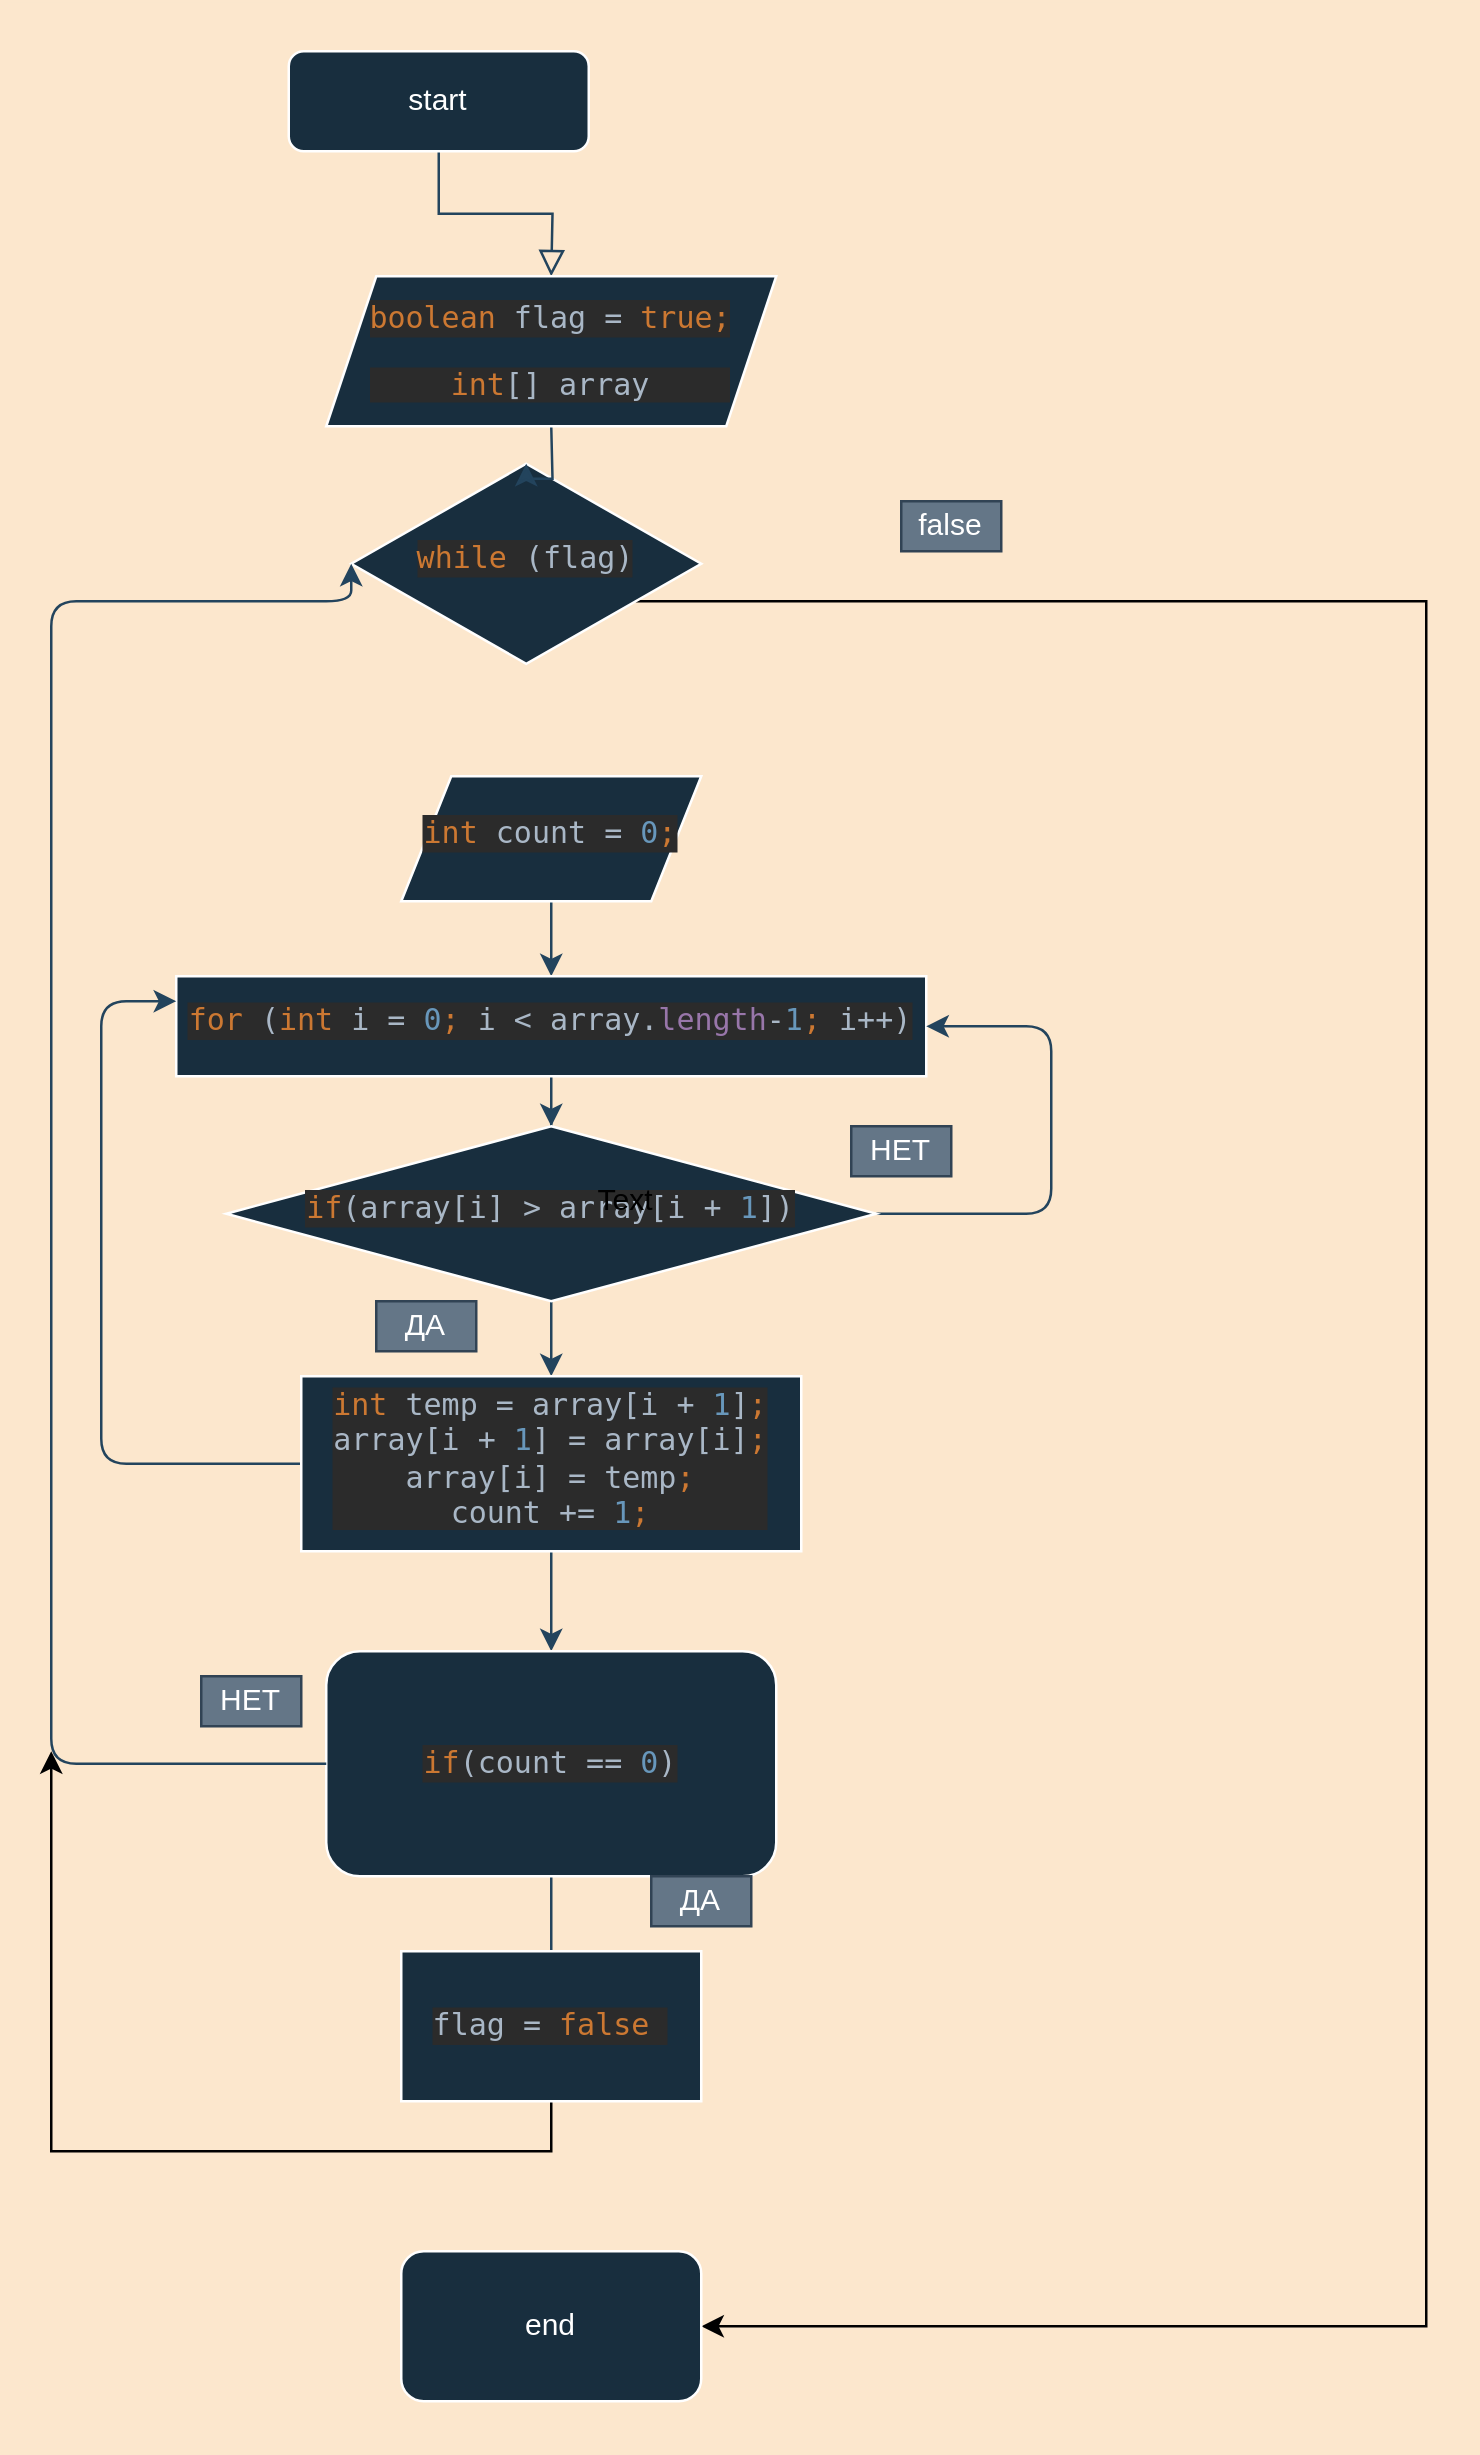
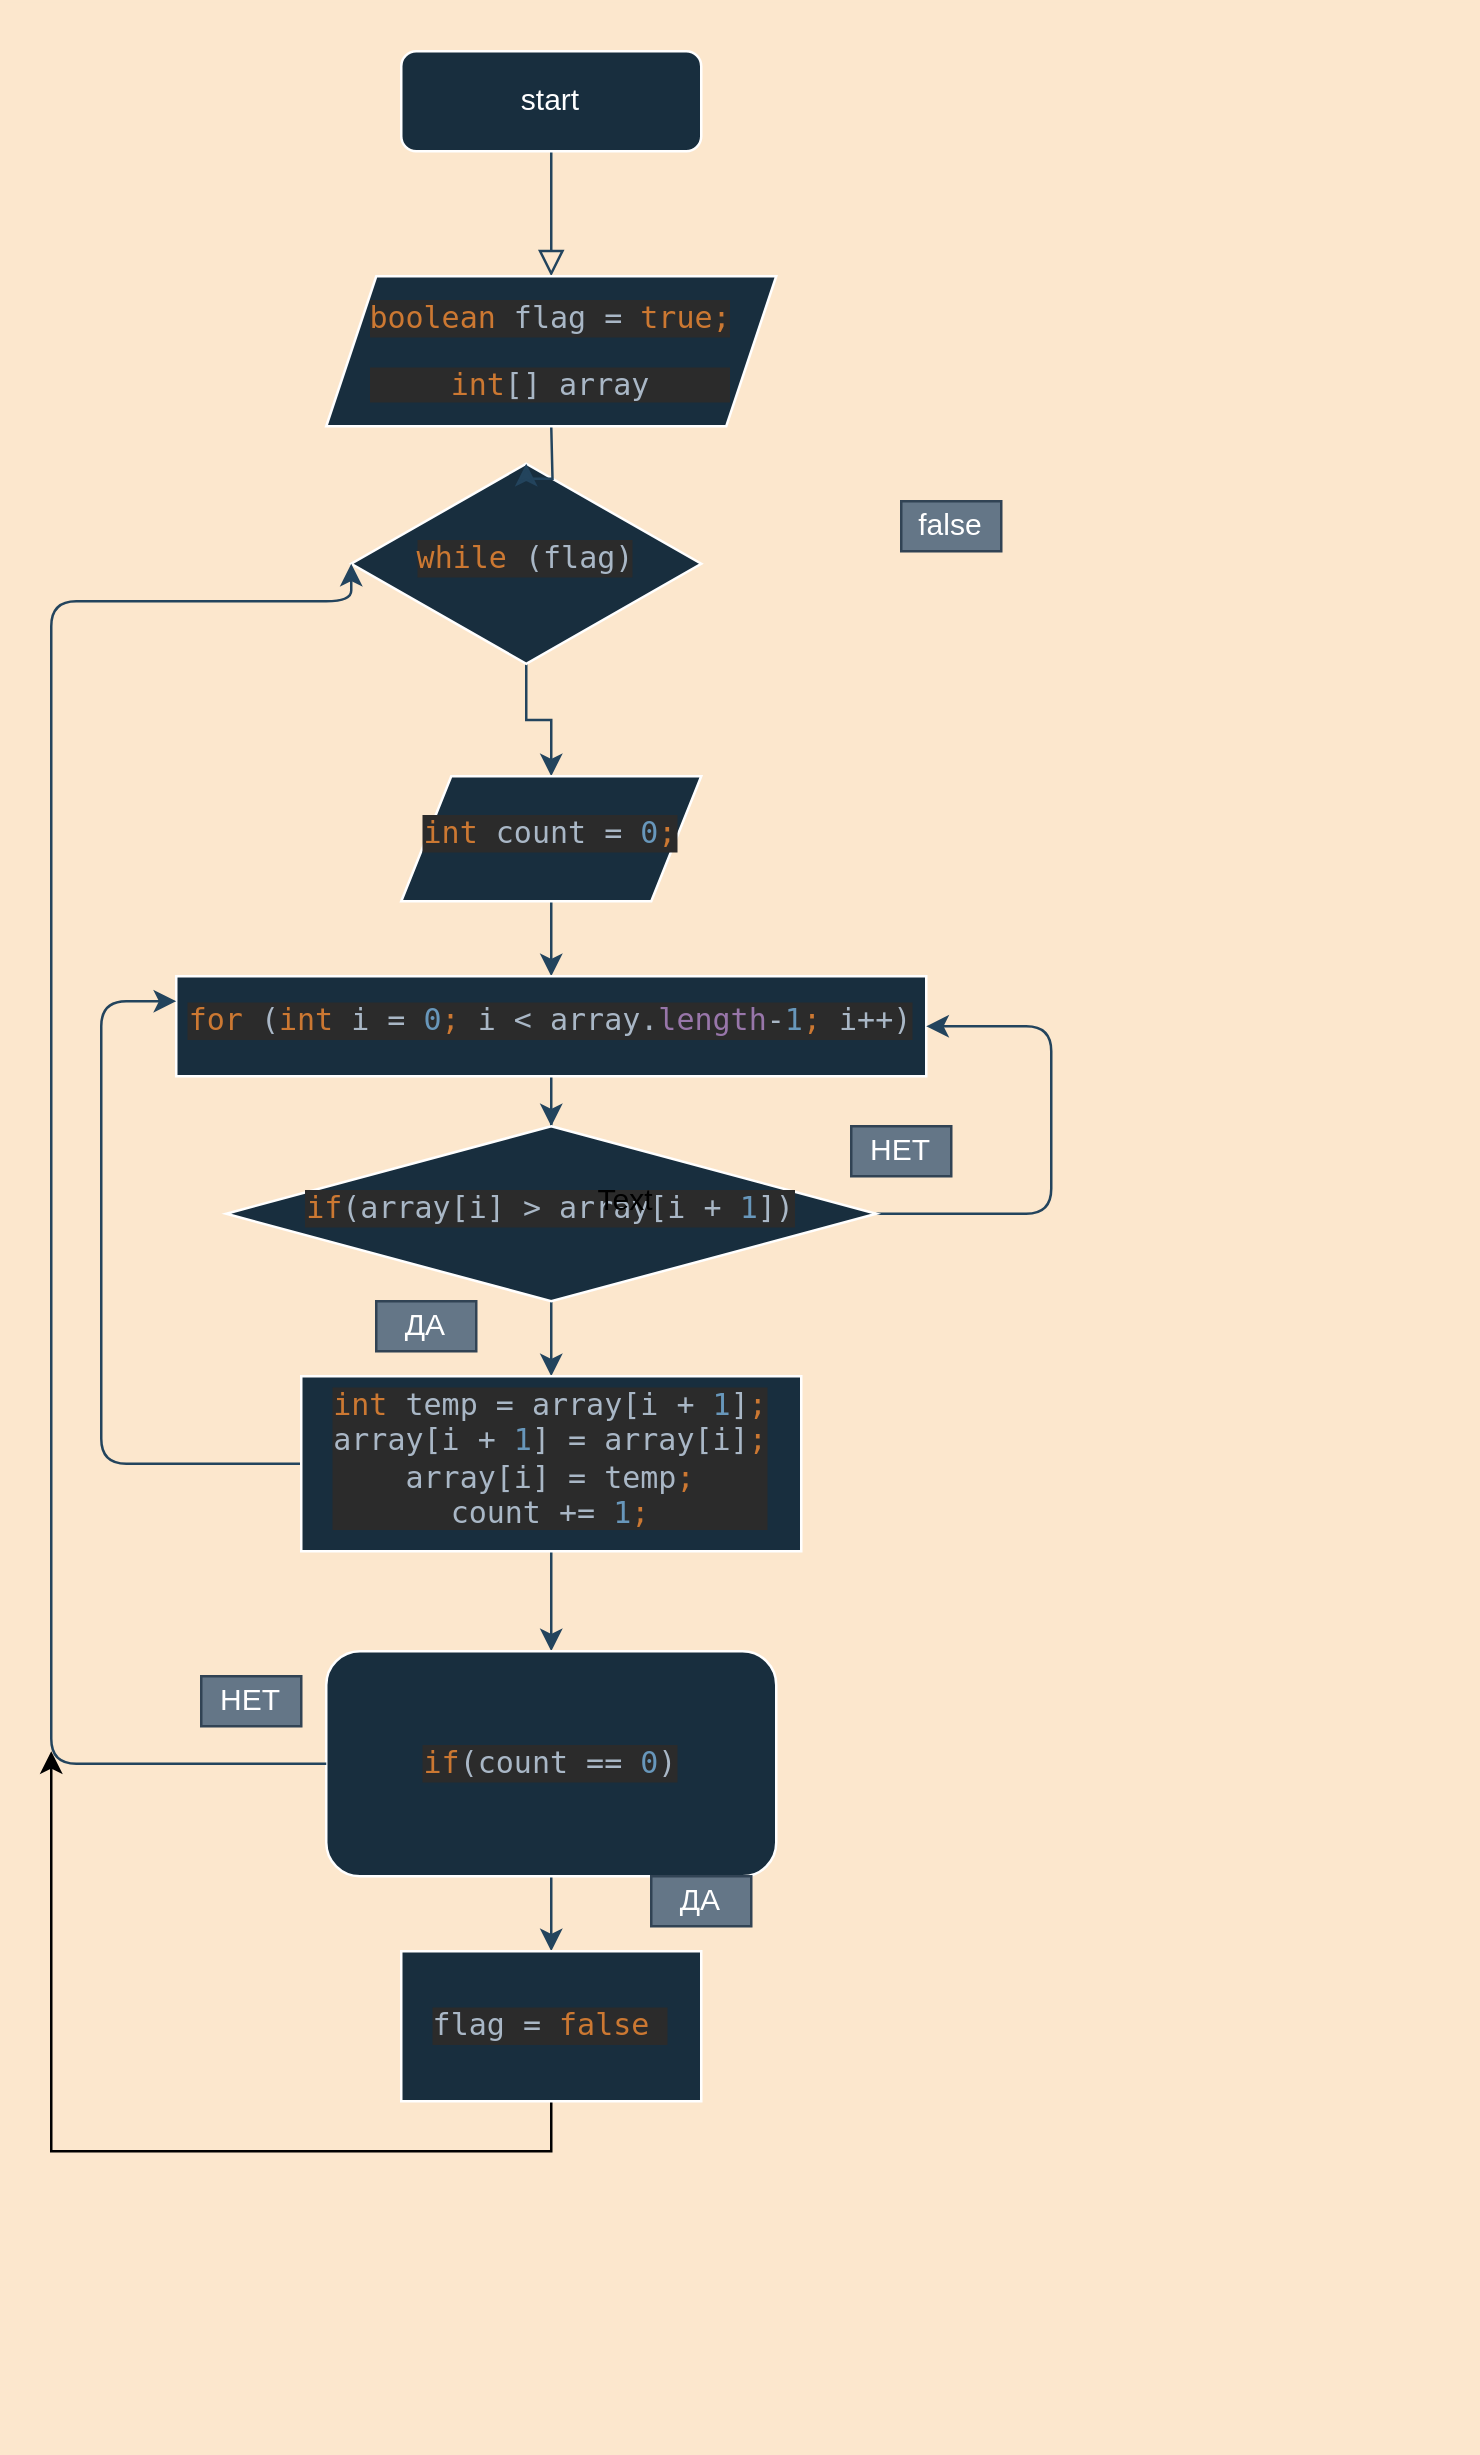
node "start": moved (439, 101) -> (551, 101)
edge "while (flag)" -> "int count = 0;": added
edge "while (flag)" -> "end": removed
edge "if(count == 0)" -- "flag = false": arrowhead none -> classic
node "end": removed
